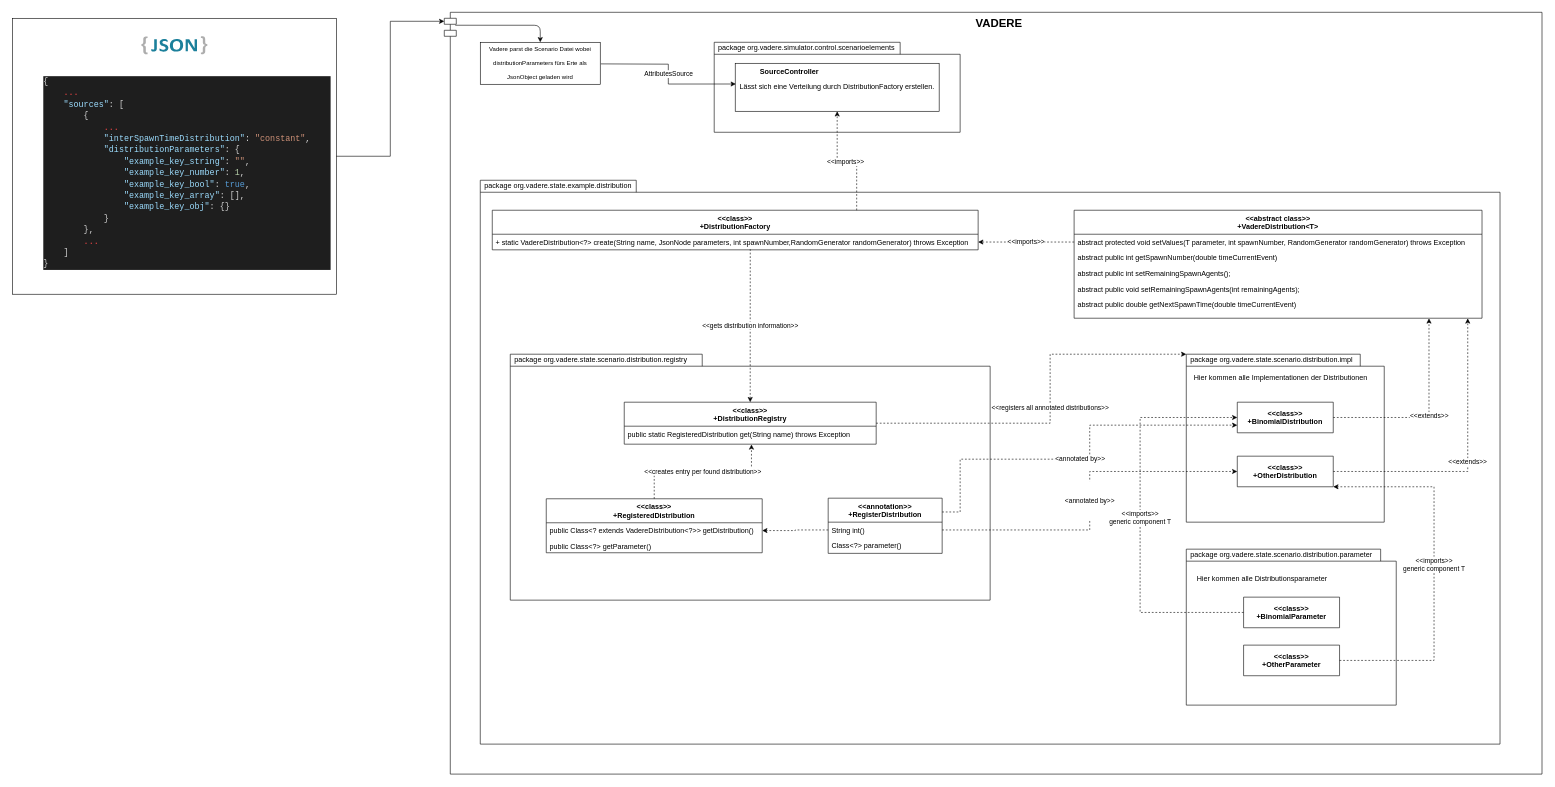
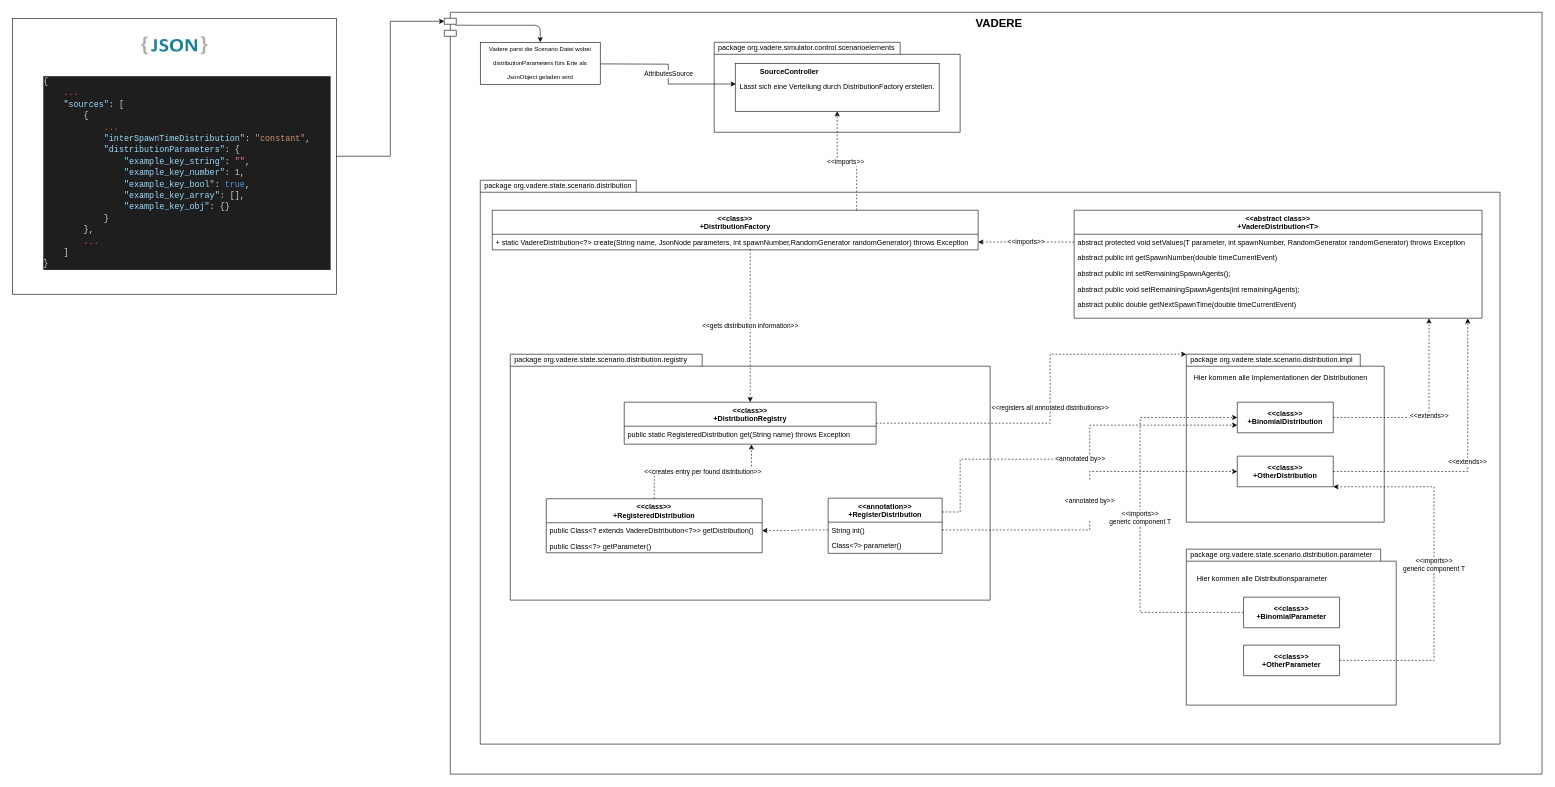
node "package org.vadere.state.example.distribution": label "package org.vadere.state.example.distribution" -> "package org.vadere.state.scenario.distribution"
